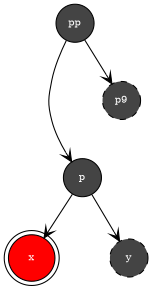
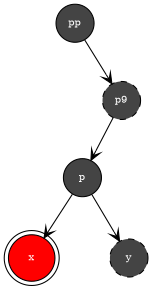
edge "pp" -> "p": now "p9" -> "p"
